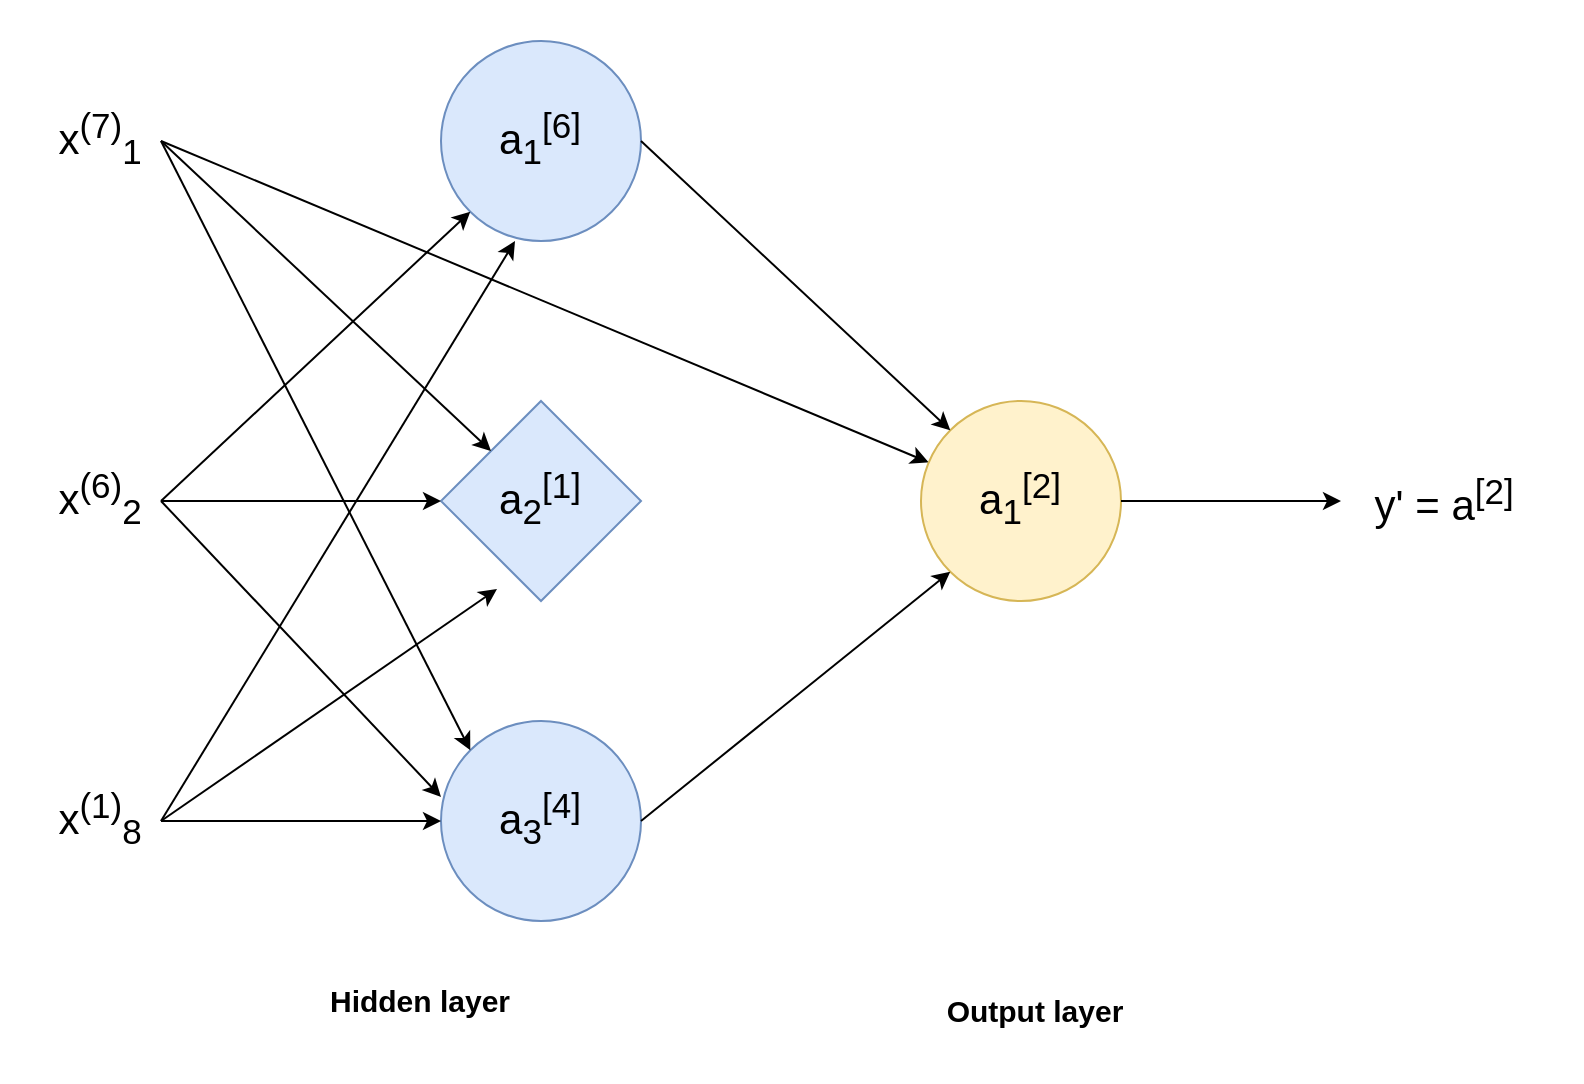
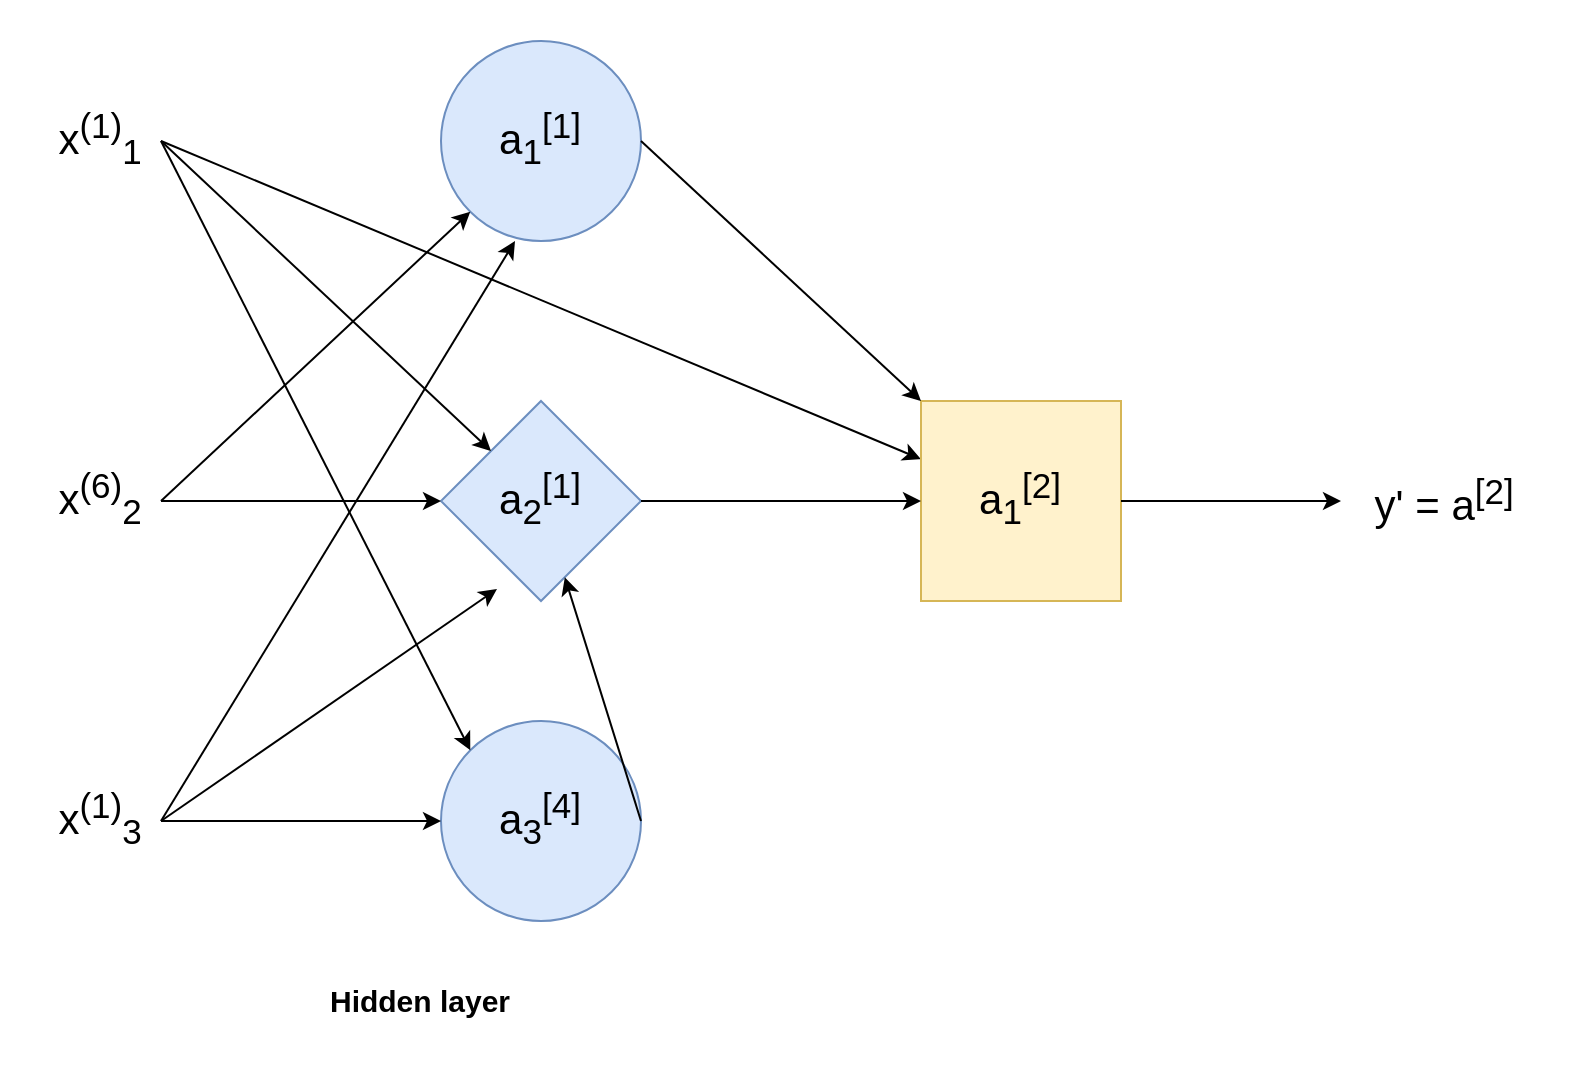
node "x(7)1": label "x(7)1" -> "x(1)1"
node "a1[6]": label "a1[6]" -> "a1[1]"
edge "a2[1]" -> "a1[2]": added
node "a1[2]": shape ellipse -> rectangle
edge "a3[4]" -> "a1[2]": now "a3[4]" -> "a2[1]"
edge "x(6)2" -> "a3[4]": removed
node "x(1)8": label "x(1)8" -> "x(1)3"
node "Output layer": removed
